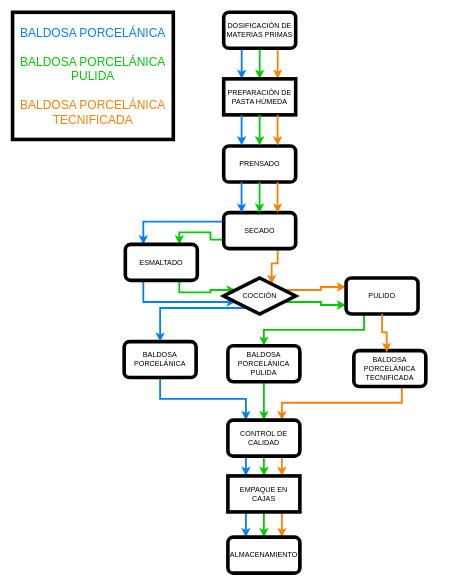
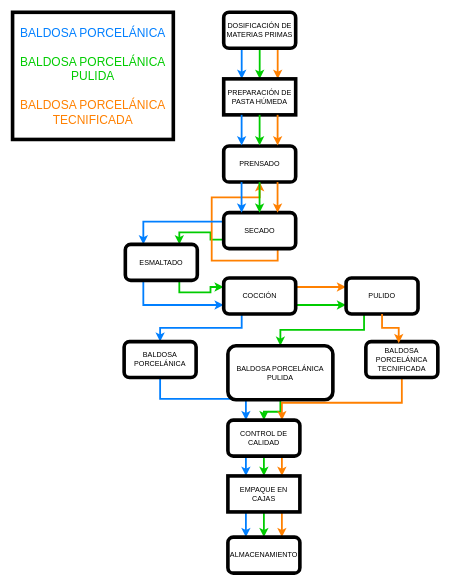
edge "SECADO" -> "COCCIÓN": now "SECADO" -> "PRENSADO"
node "COCCIÓN": shape diamond -> rounded rectangle
node "BALDOSA PORCELÁNICA PULIDA": size 72x36 -> 105x54
node "BALDOSA PORCELÁNICA TECNIFICADA": moved (390, 369) -> (402, 360)
